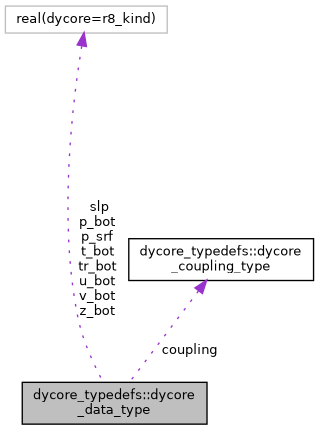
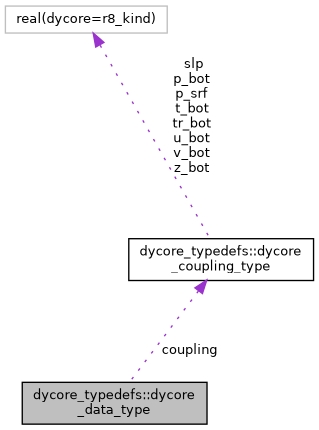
edge "dycore_typedefs::dycore _data_type" -> "real(dycore=r8_kind)": now "dycore_typedefs::dycore _coupling_type" -> "real(dycore=r8_kind)"
